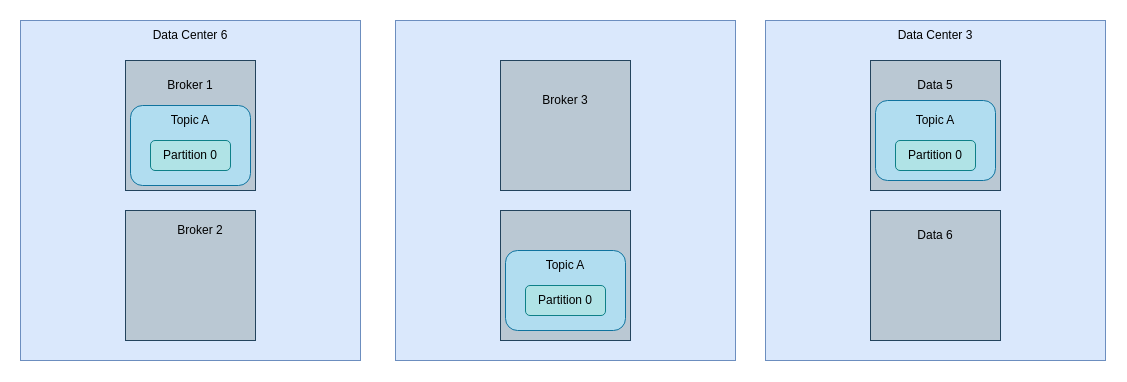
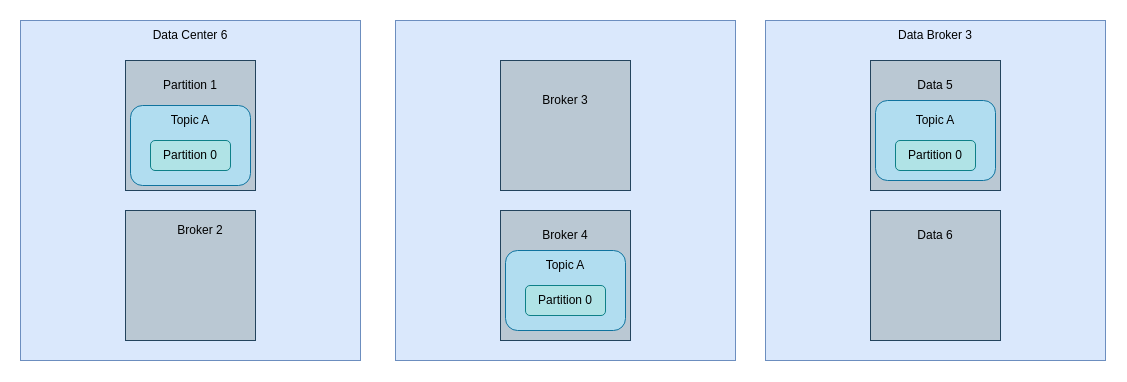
node "Data Center 3": label "Data Center 3" -> "Data Broker 3"
node "Broker 1": label "Broker 1" -> "Partition 1"
node "Broker 4": added
